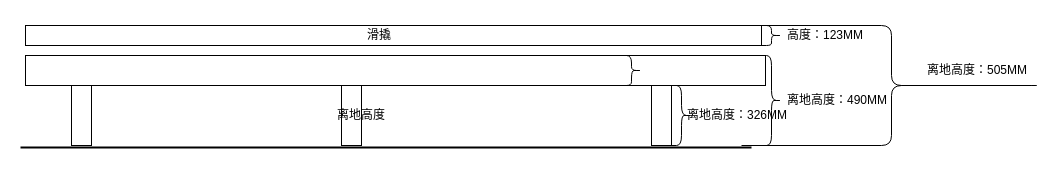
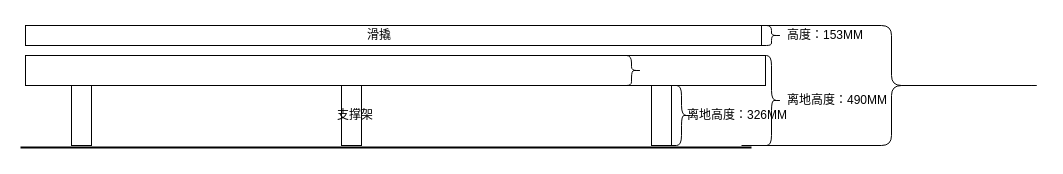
node "高度：123MM": label "高度：123MM" -> "高度：153MM"
node "离地高度：505MM": removed
node "离地高度": label "离地高度" -> "支撑架"
